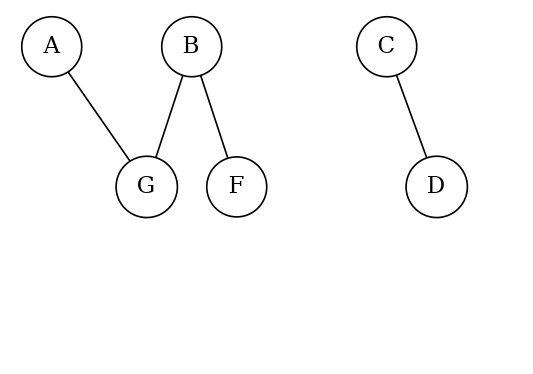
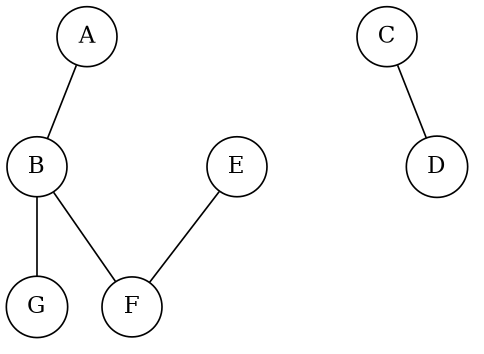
edge "A" -- "G": now "A" -- "B"
node "E": added
